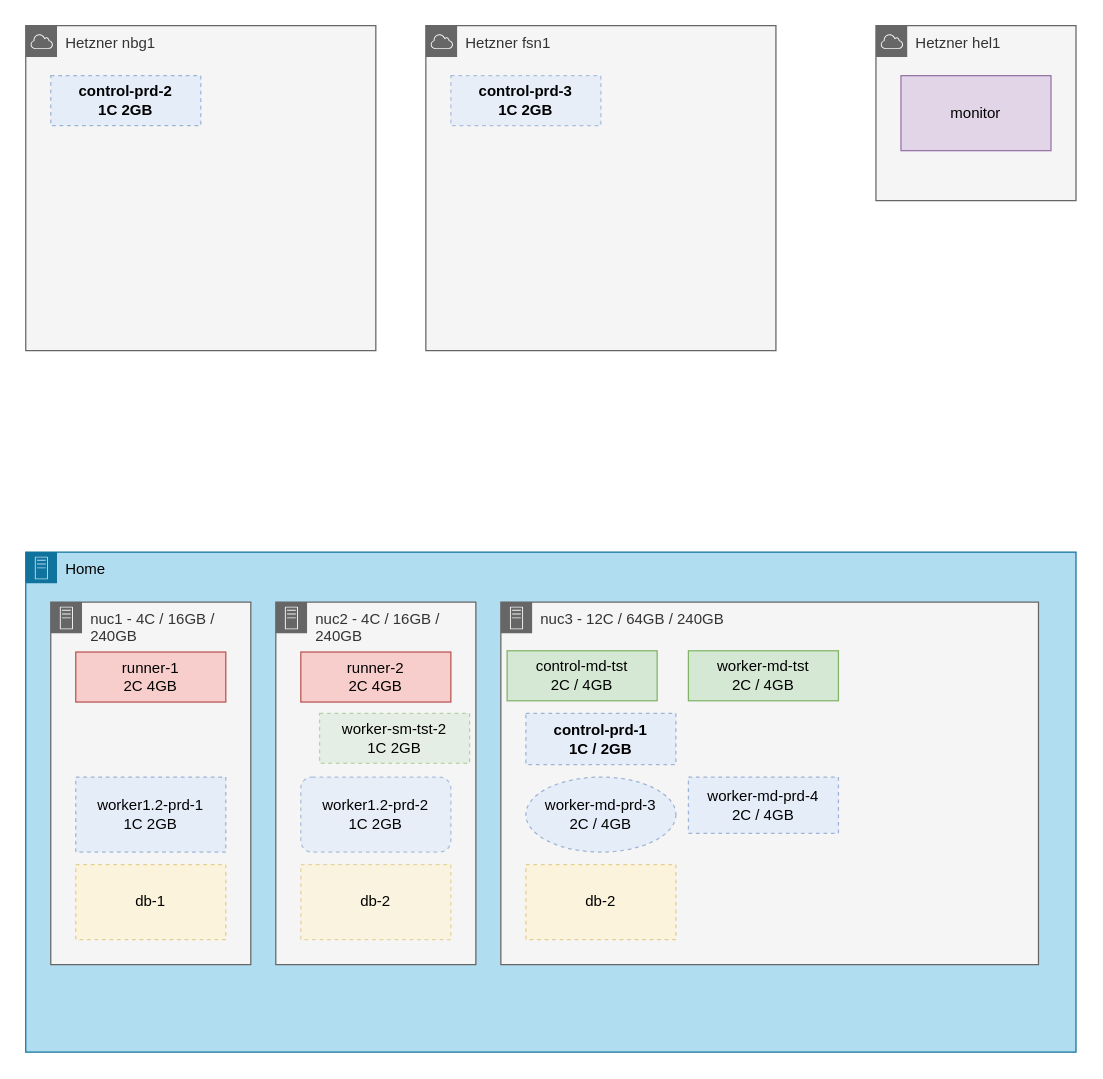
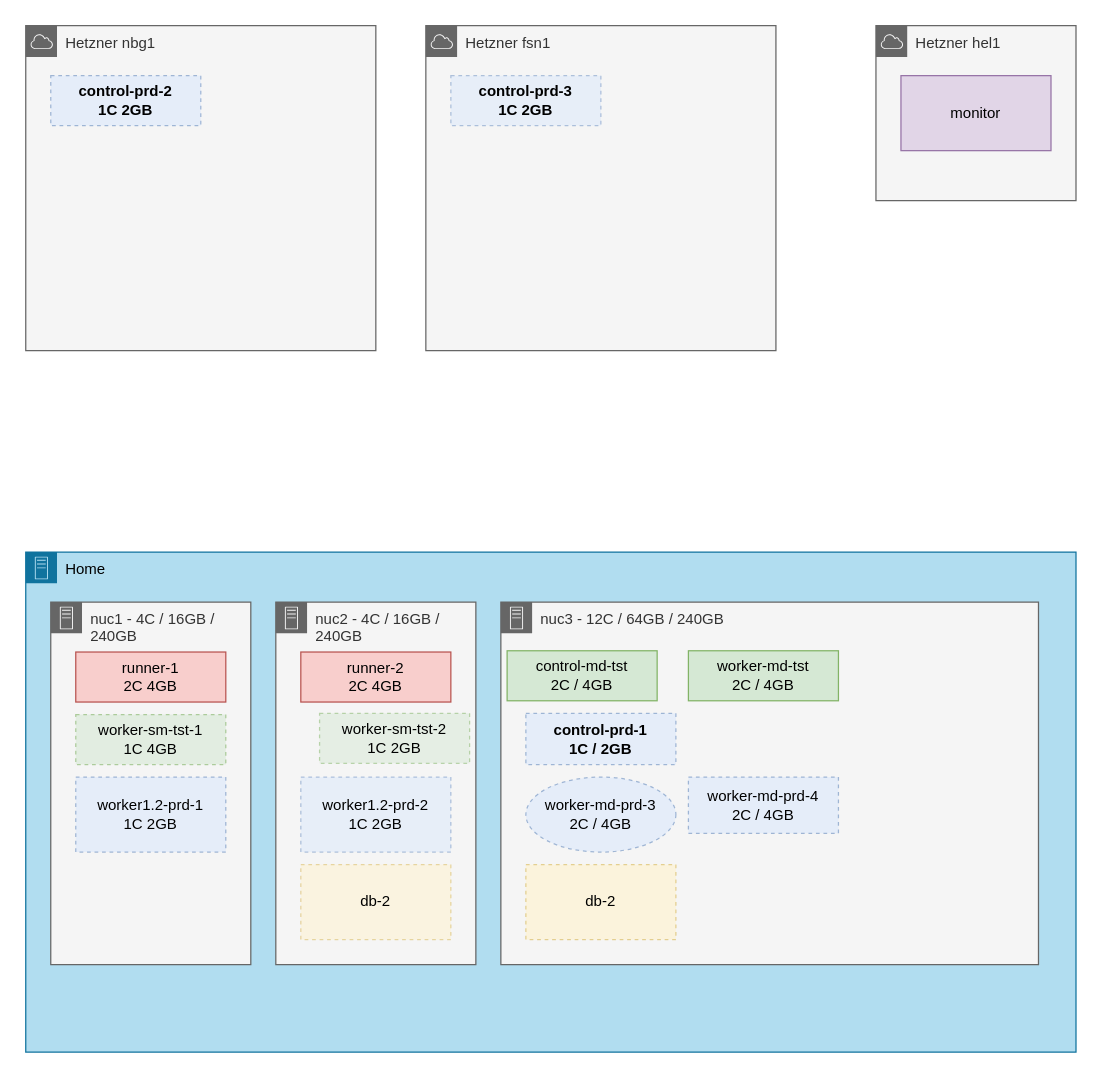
node "worker-sm-tst-1 1C 4GB": added
node "worker1.2-prd-2 1C 2GB": shape rounded rectangle -> rectangle
node "db-1": removed
